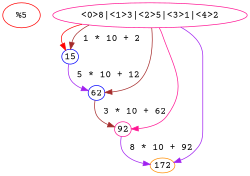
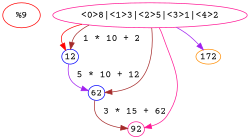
node "%5": label "%5" -> "%9"
node "15": label "15" -> "12"
edge "62" -> "92": label " 3 * 10 + 62" -> " 3 * 15 + 62"
edge "92" -> "172": removed, label "8 * 10 + 92"
